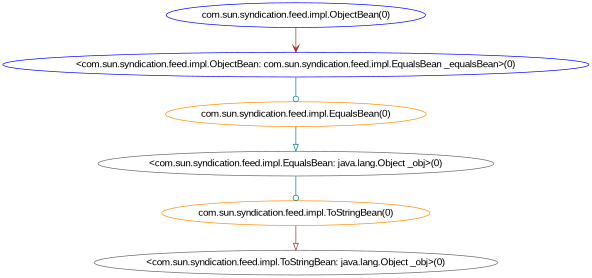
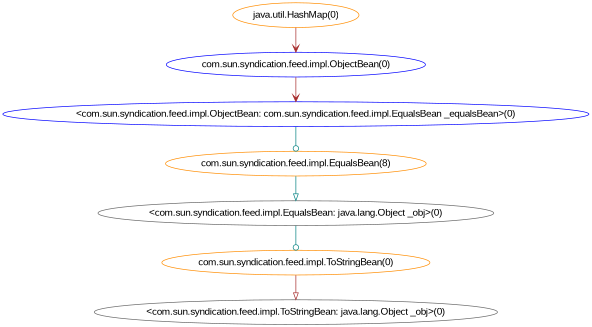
node "java.util.HashMap(0)": added
node "com.sun.syndication.feed.impl.EqualsBean(0)": label "com.sun.syndication.feed.impl.EqualsBean(0)" -> "com.sun.syndication.feed.impl.EqualsBean(8)"
